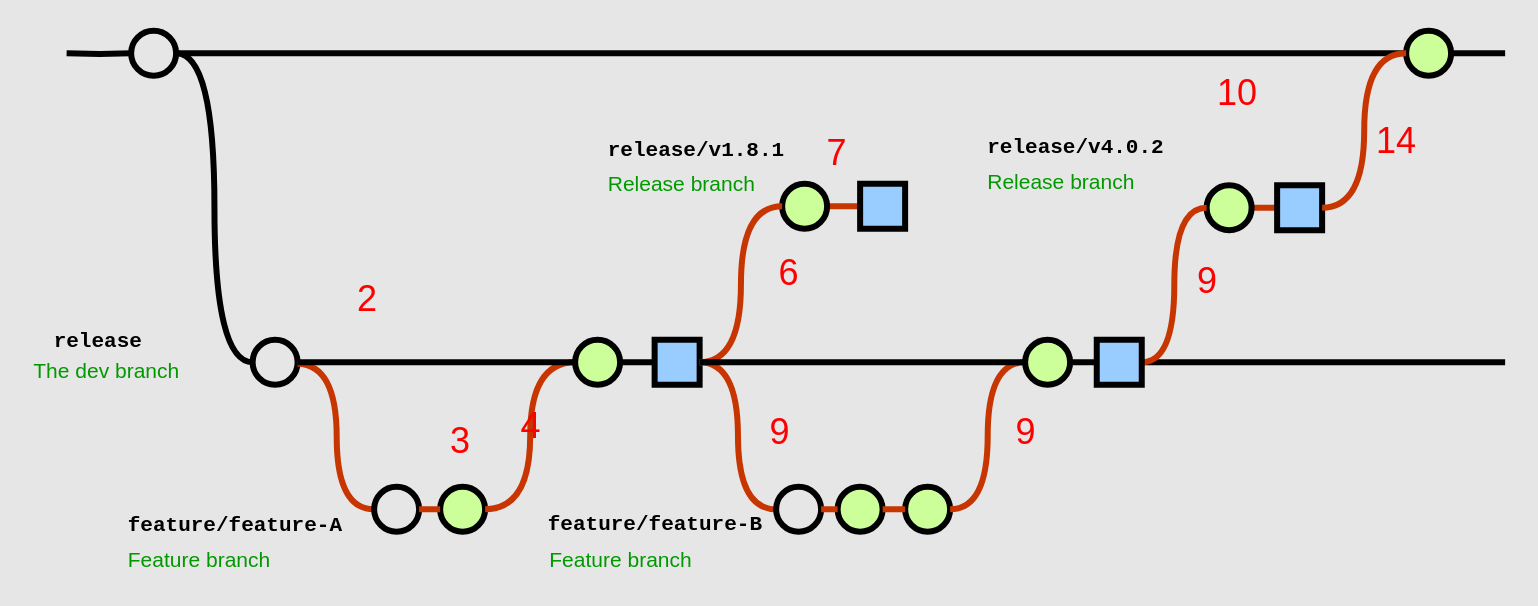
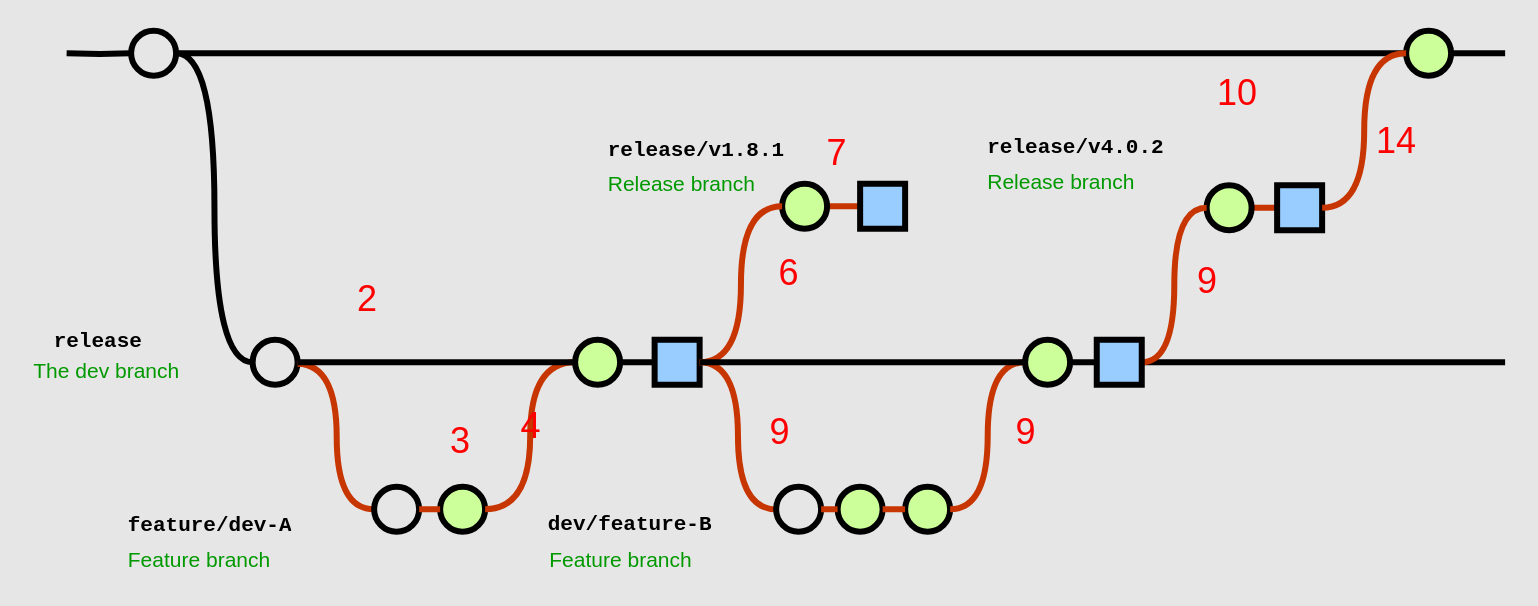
node "feature/feature-B": label "feature/feature-B" -> "dev/feature-B"
node "feature/feature-A": label "feature/feature-A" -> "feature/dev-A"
